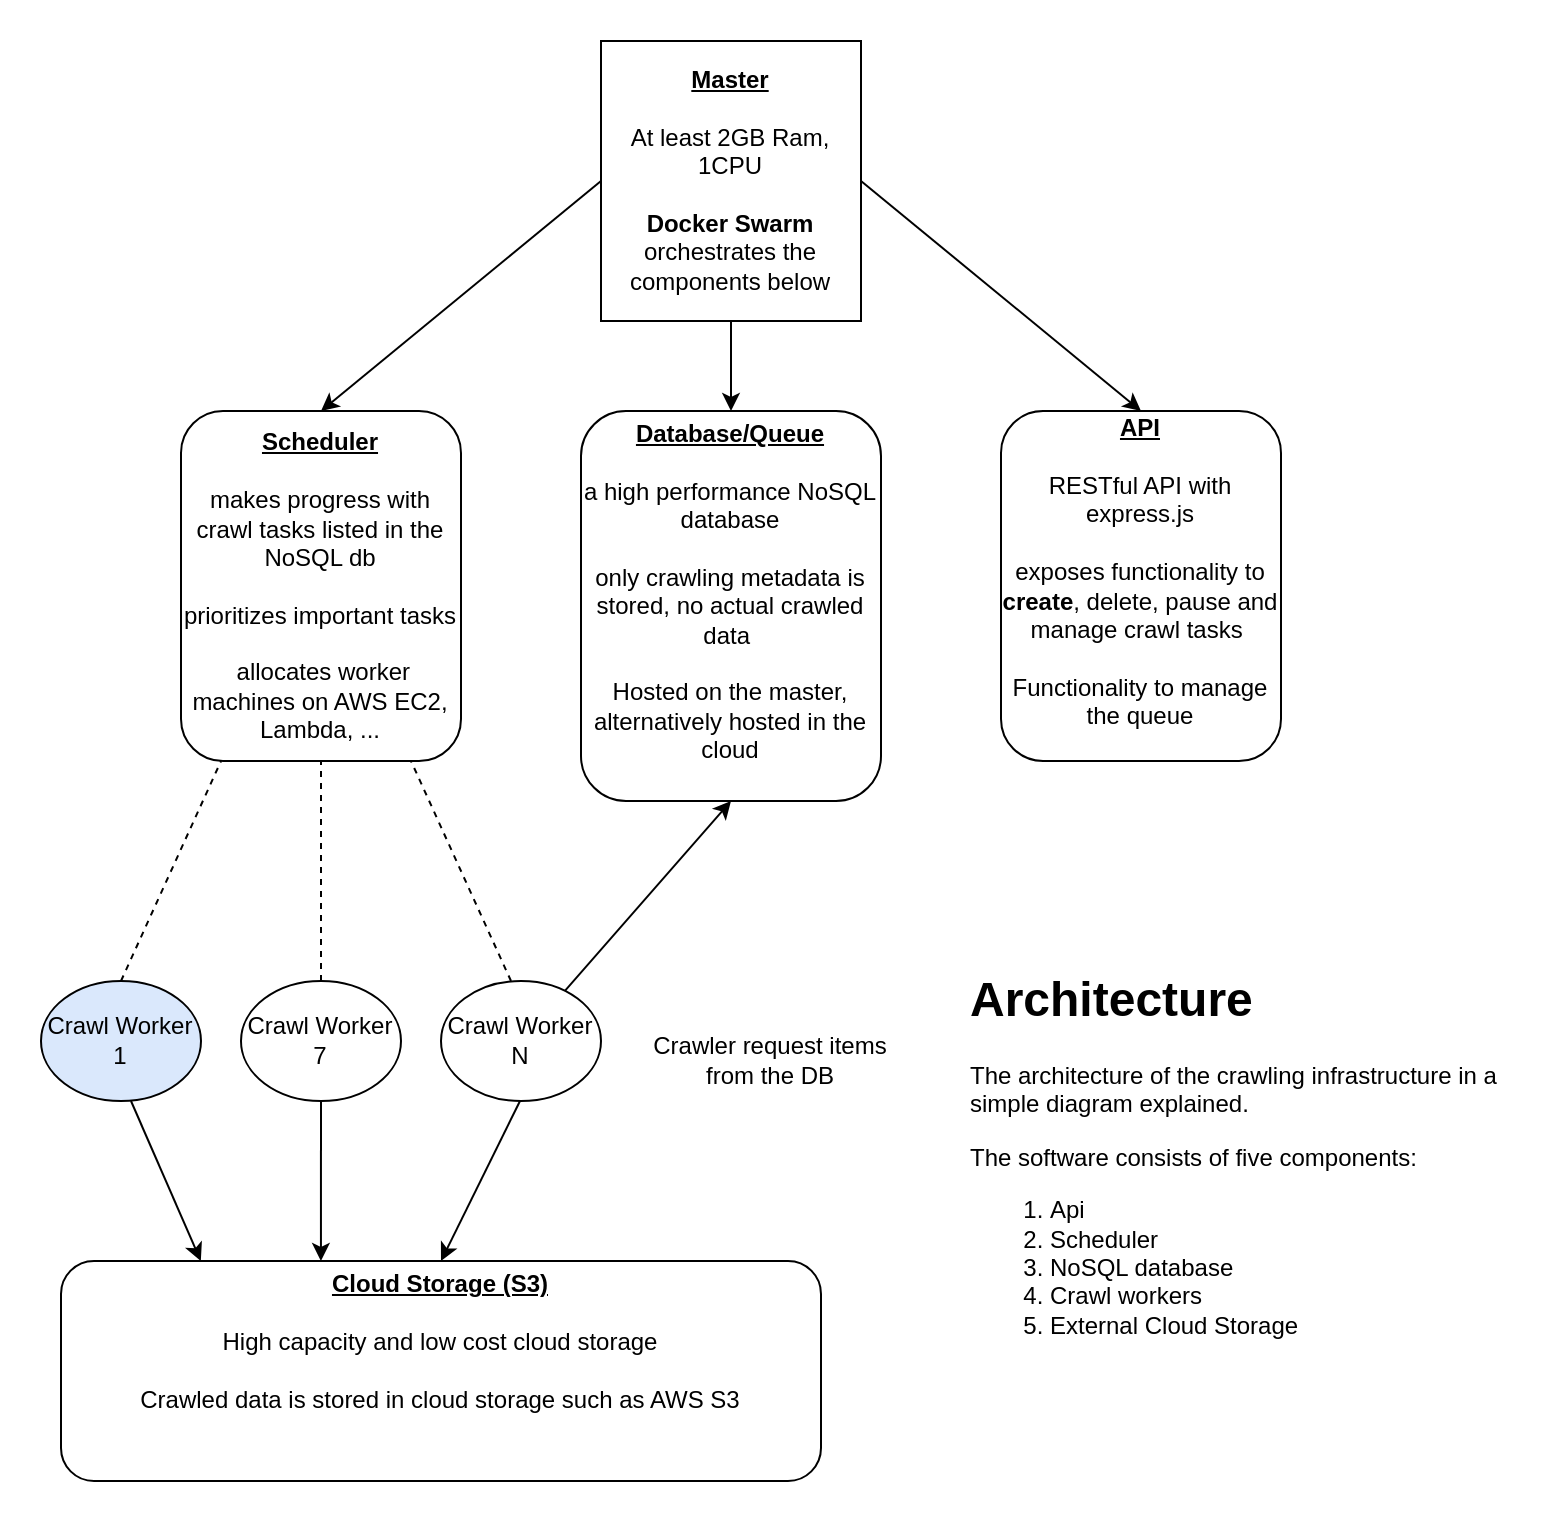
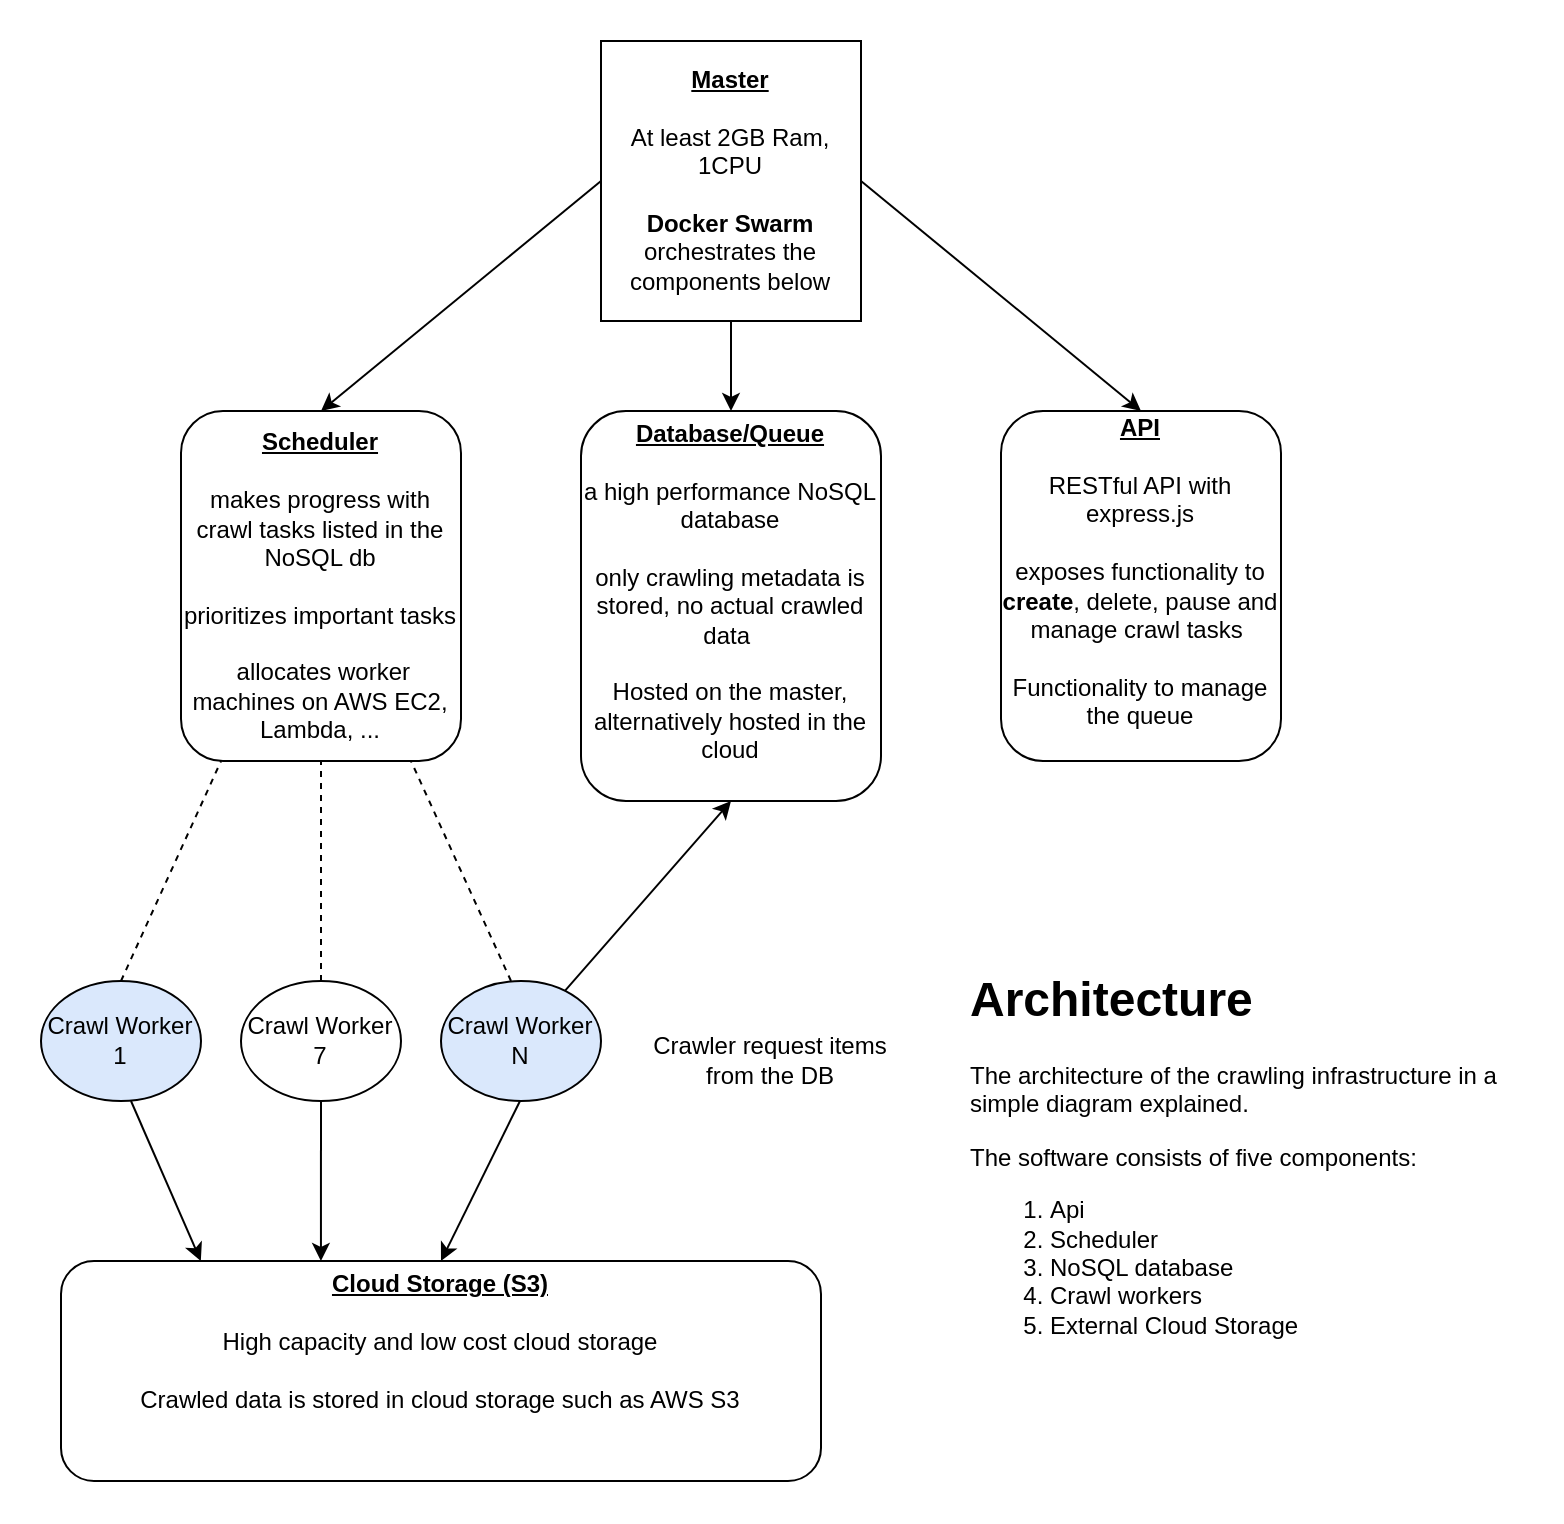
node "Crawl Worker N": fillcolor #ffffff -> #dae8fc
